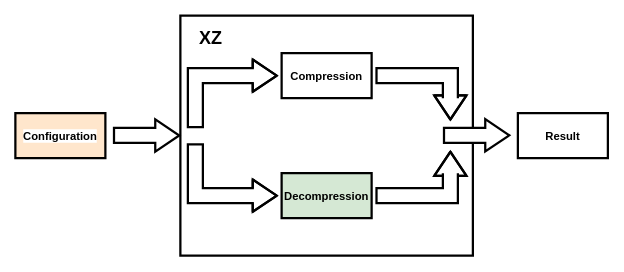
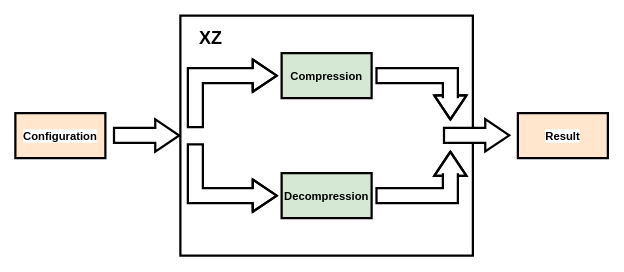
node "Compression": fillcolor #ffffff -> #d5e8d4
node "Result": fillcolor #ffffff -> #ffe6cc
